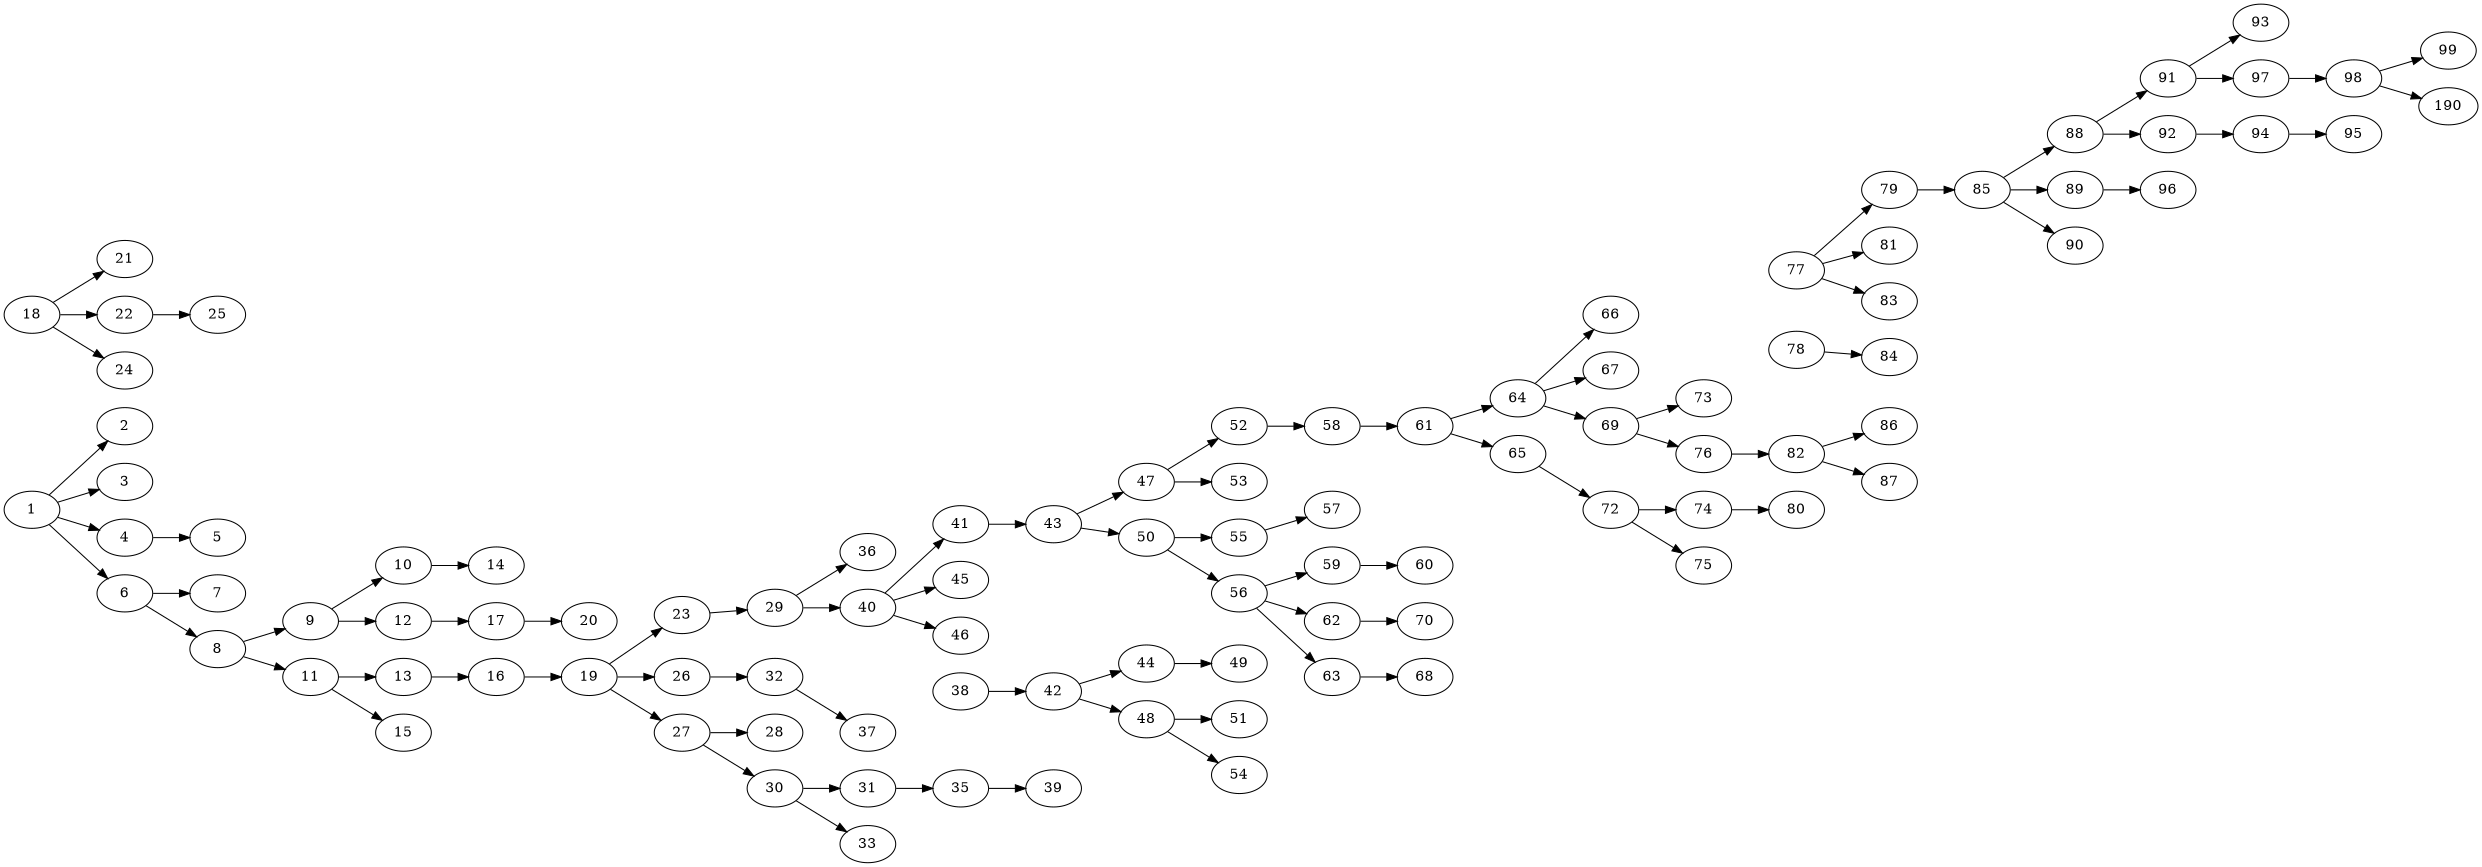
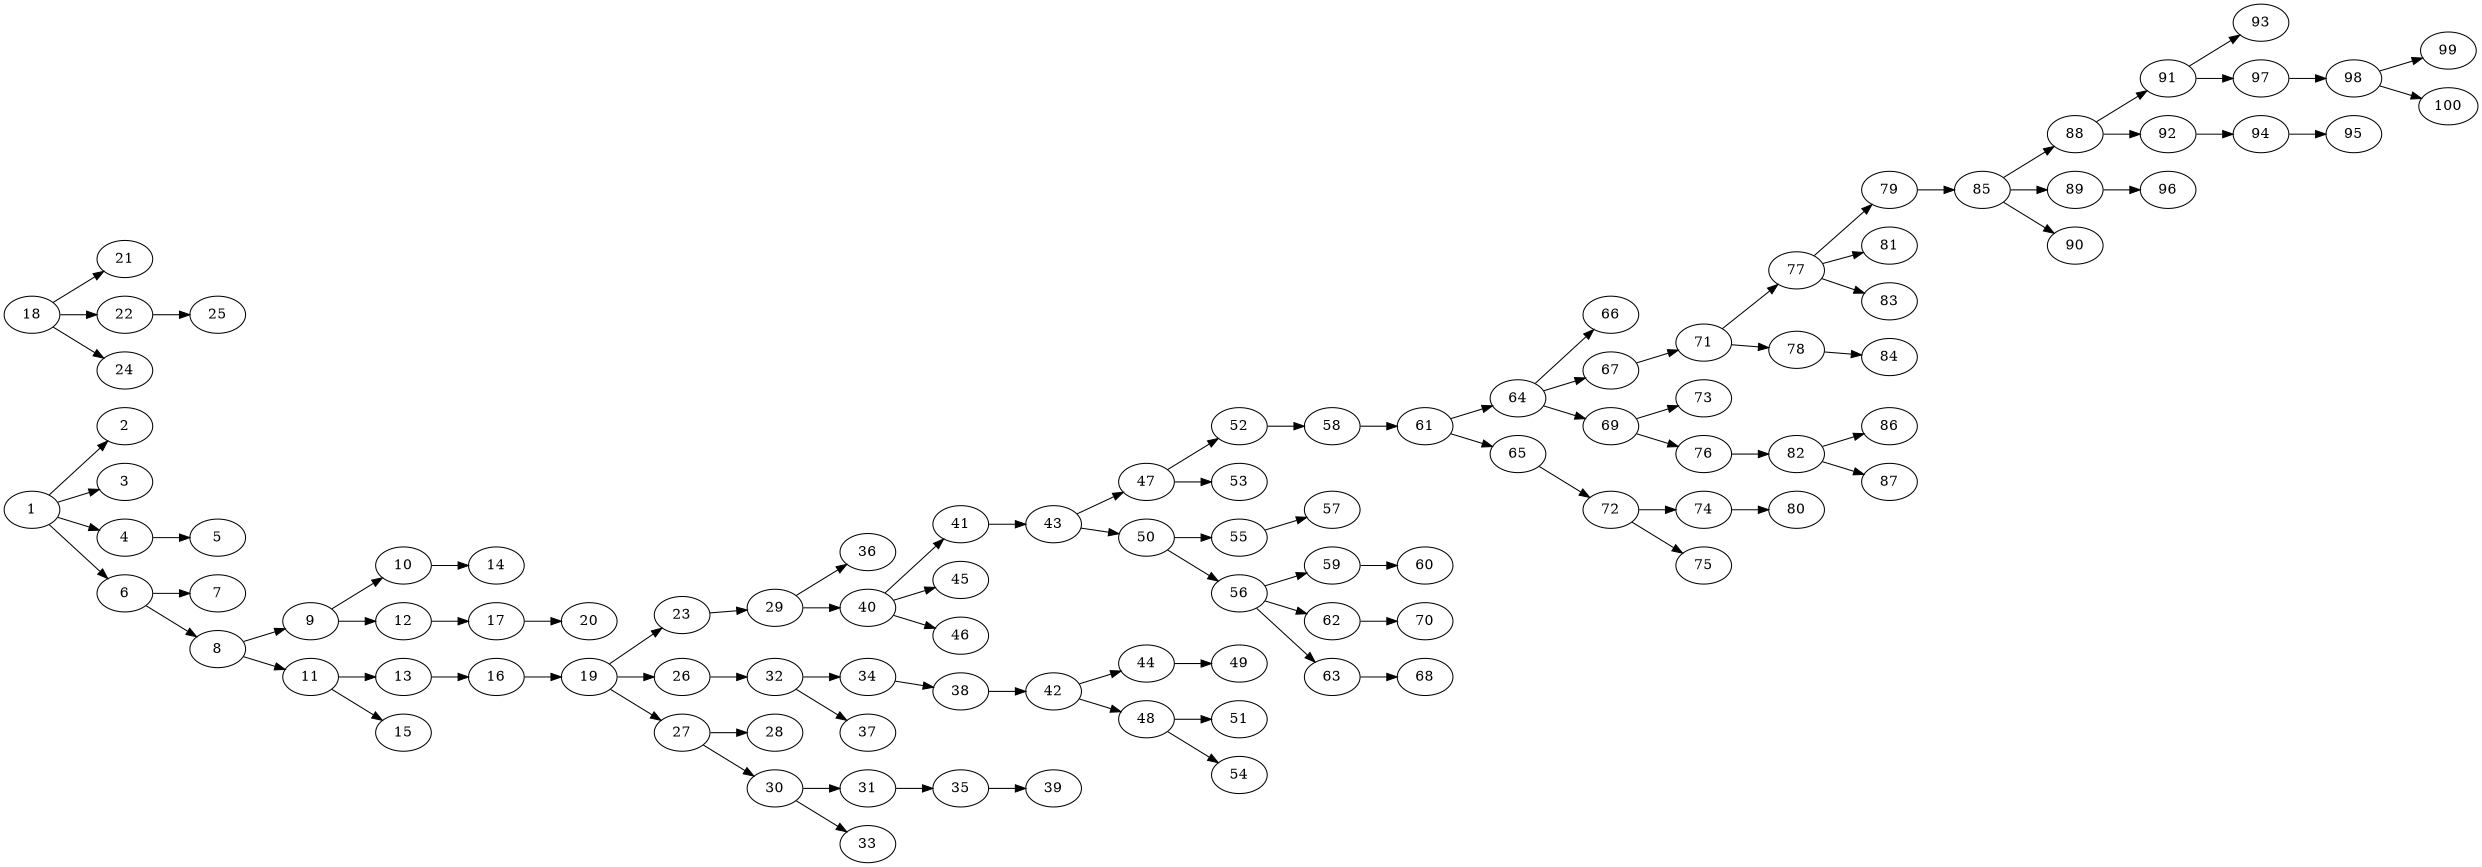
node "190": label "190" -> "100"
node "71": added
node "34": added
